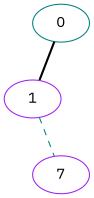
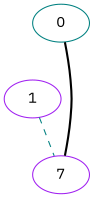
edge "0" -- "1": now "0" -- "7"
